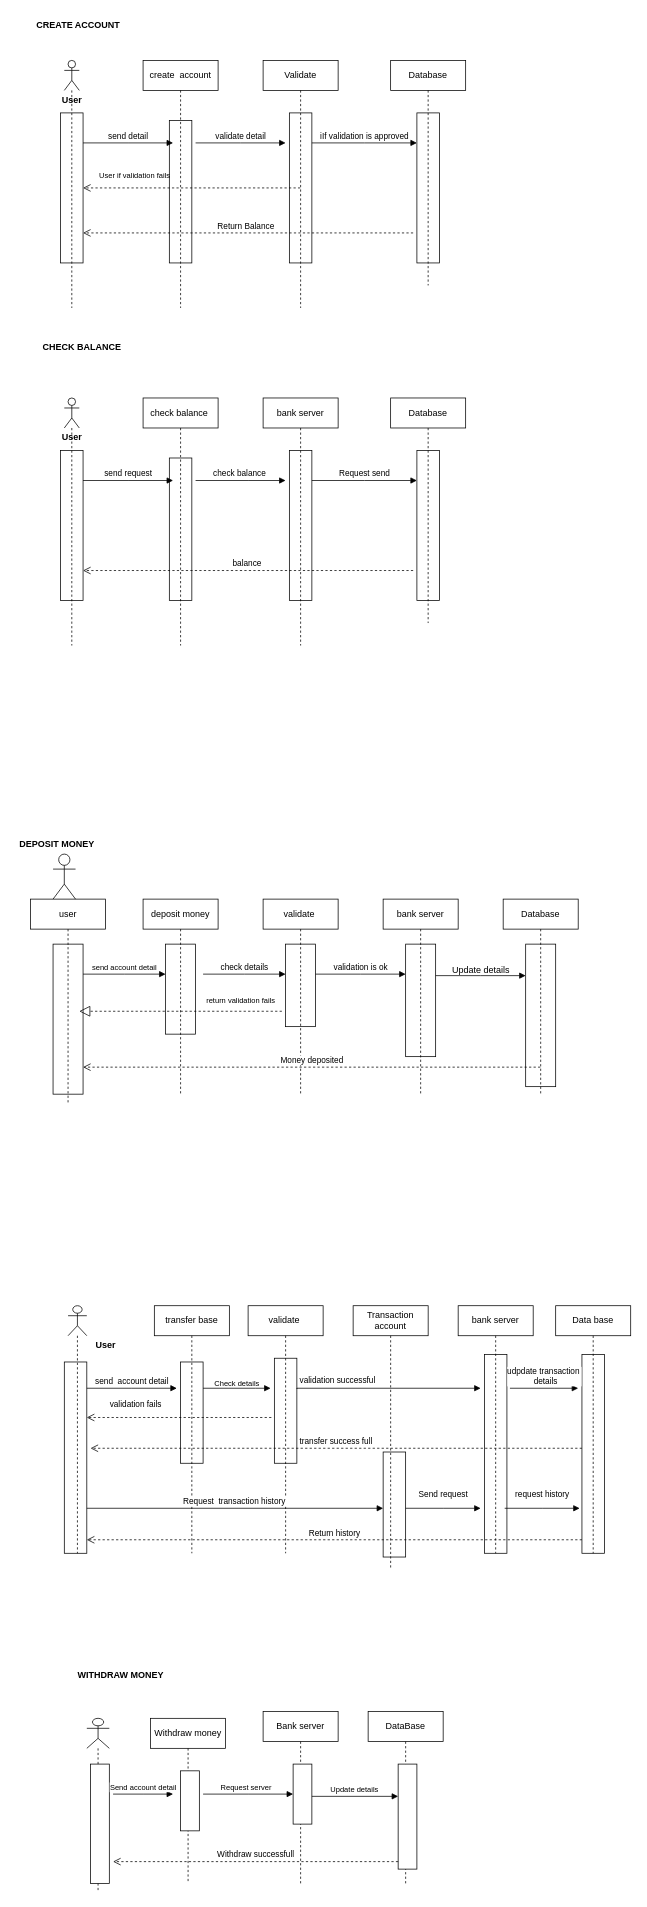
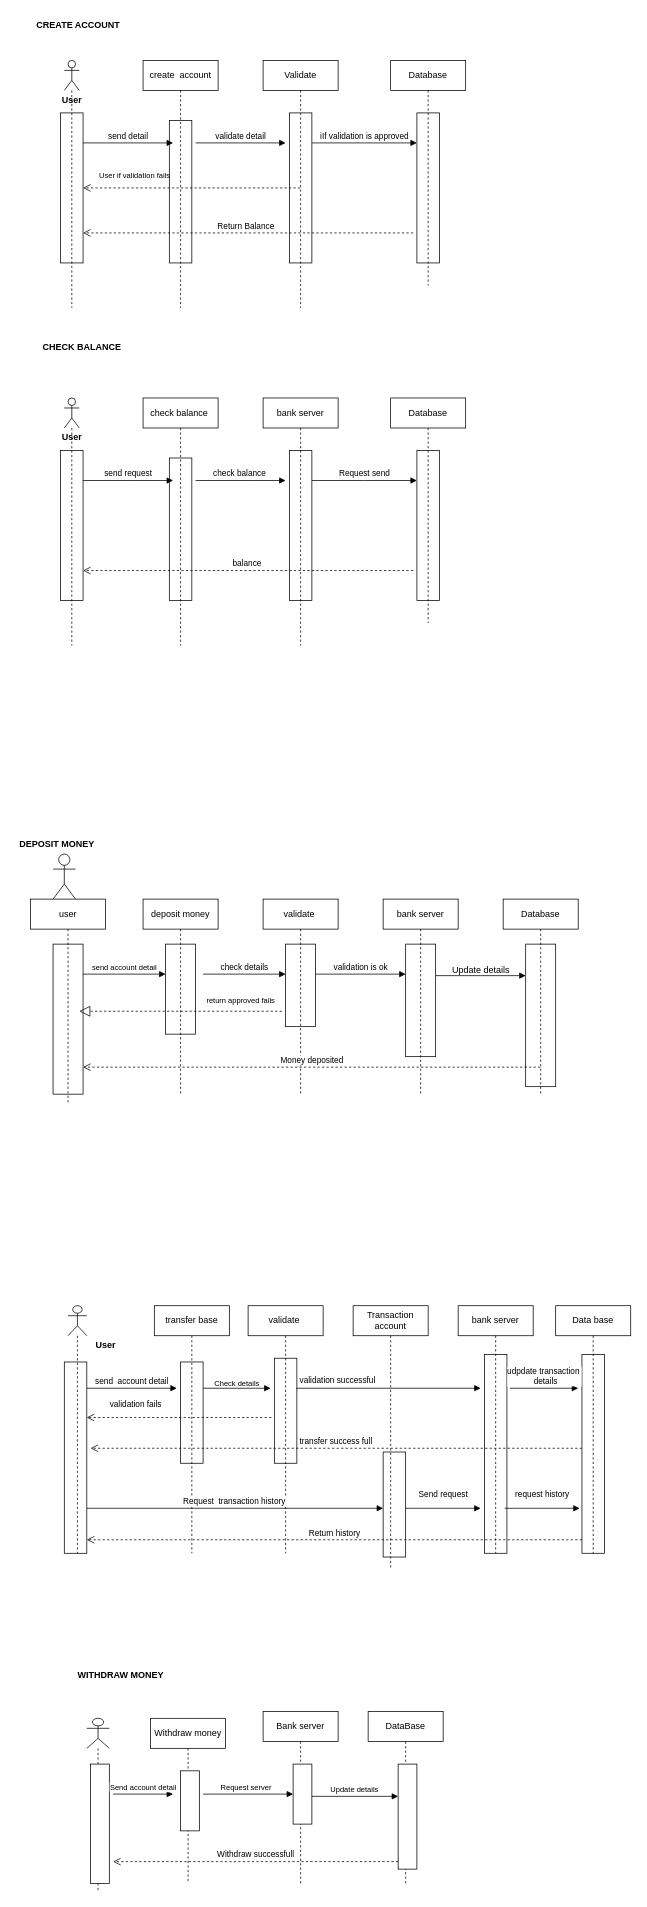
node "return validation fails": label "return validation fails" -> "return approved fails"
